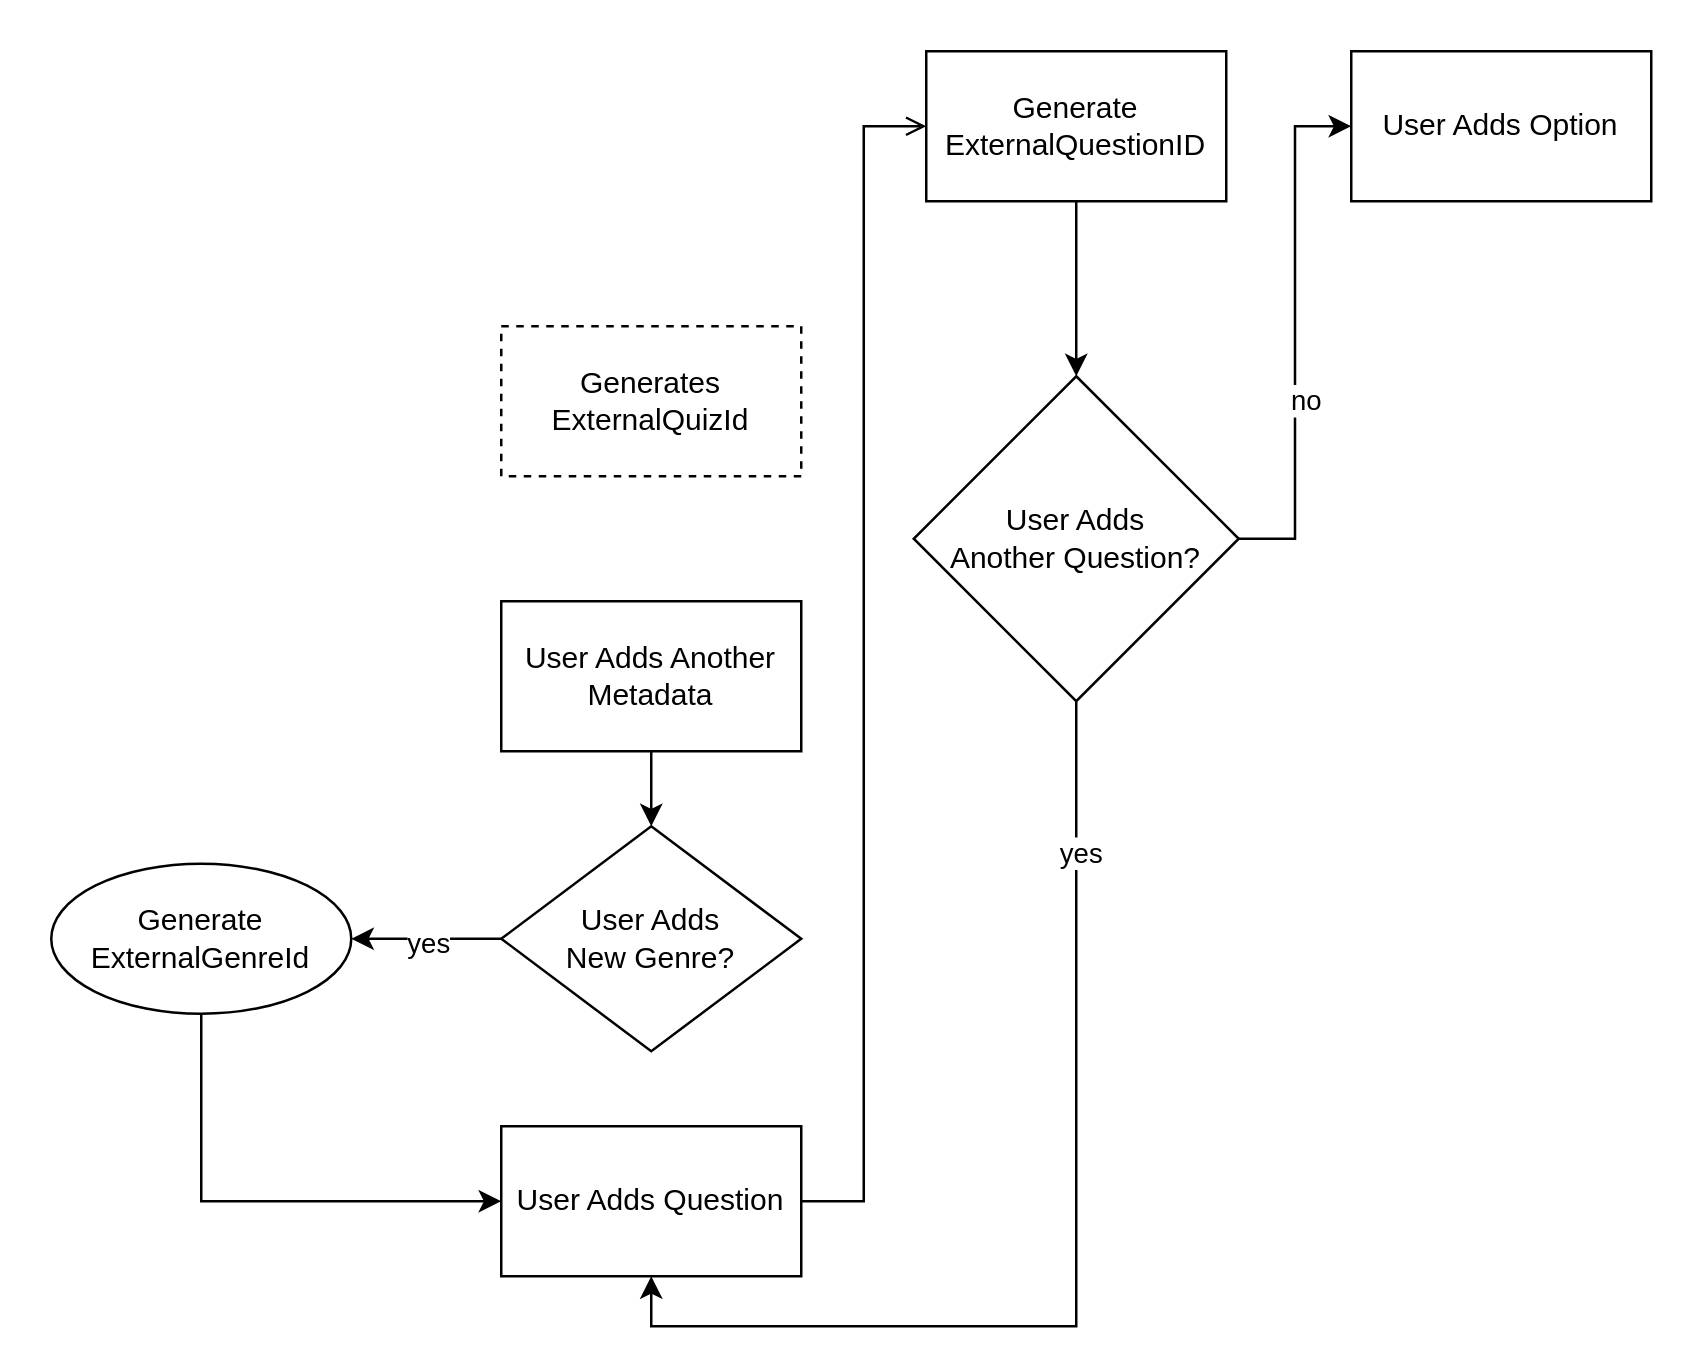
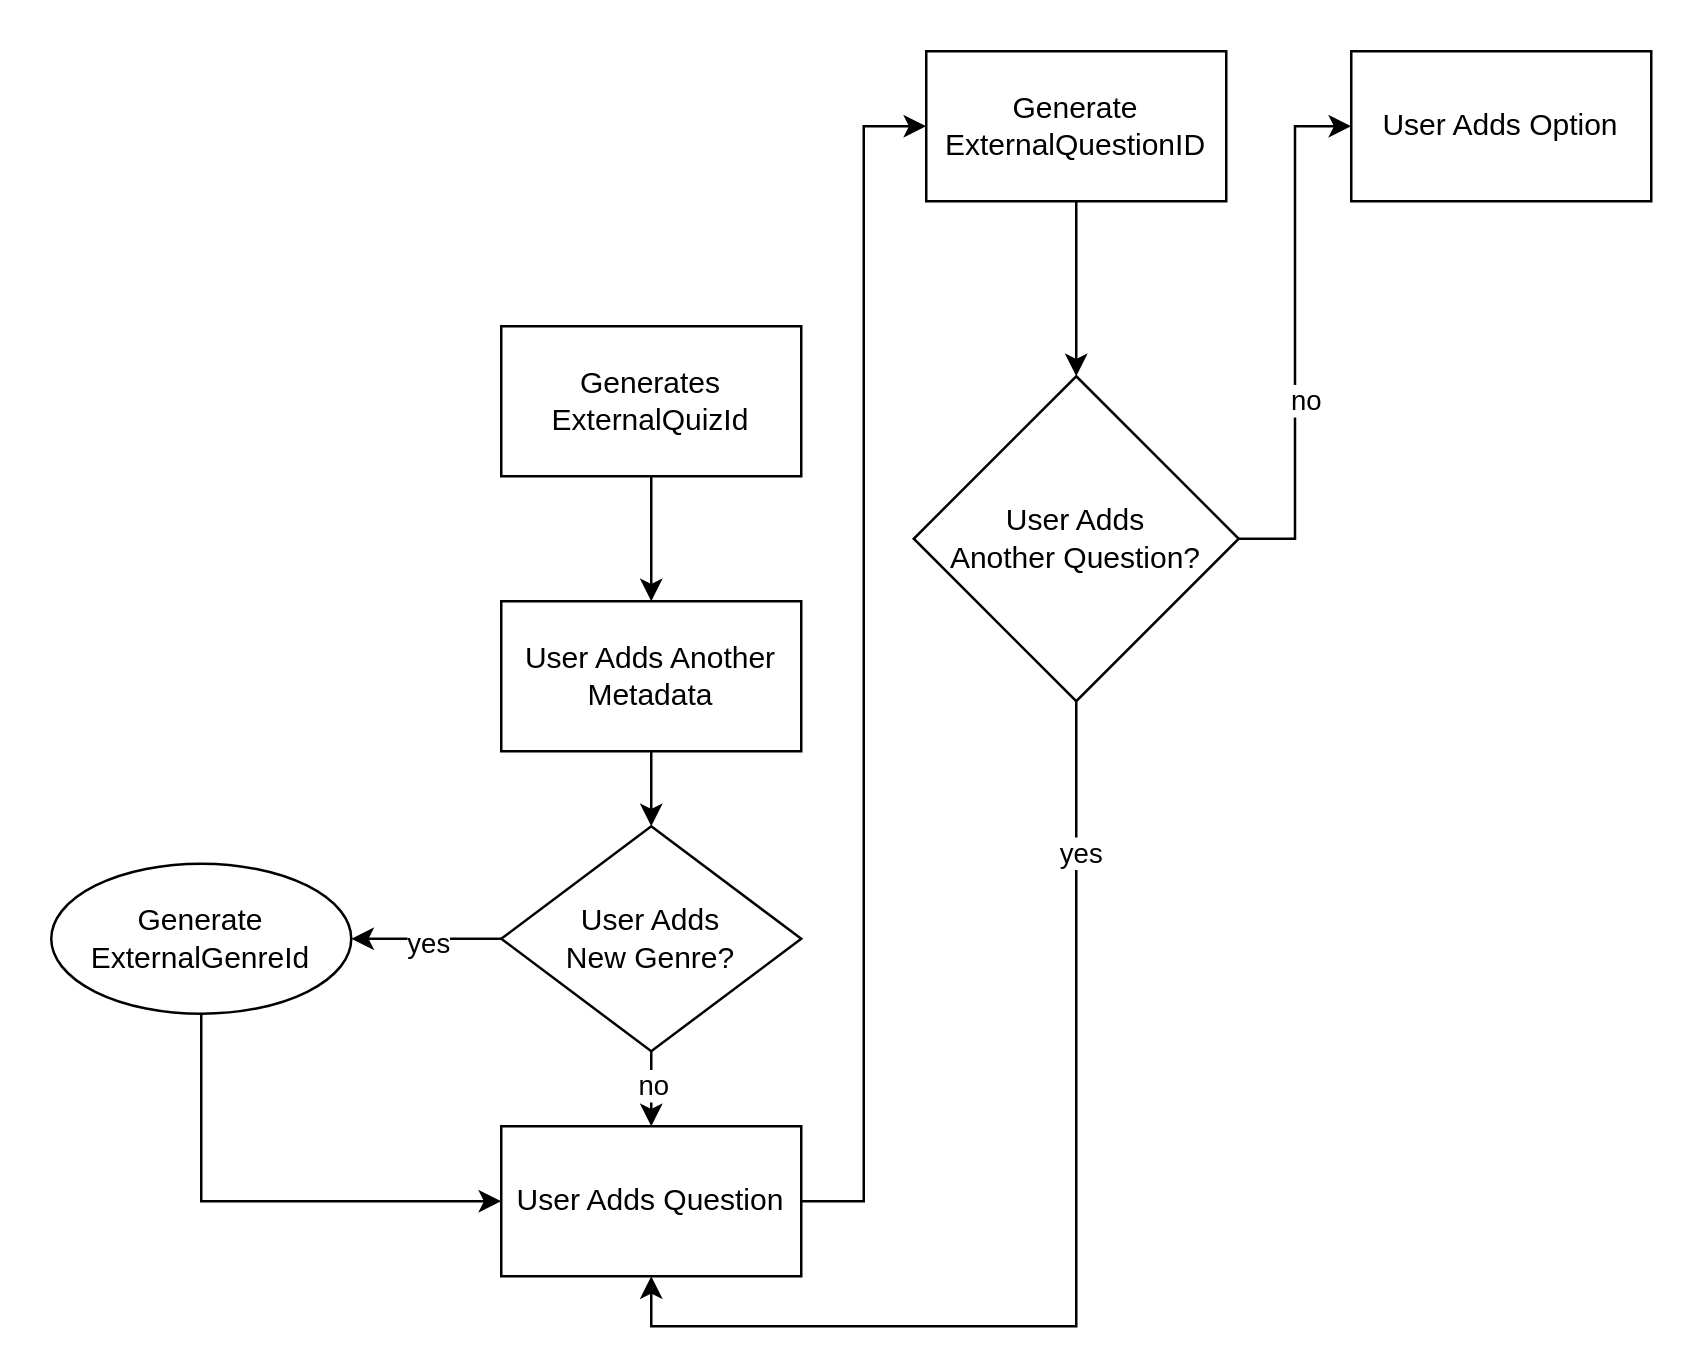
edge "User Adds Question" -> "Generate ExternalQuestionID": arrowhead open -> classic
node "Generates ExternalQuizId": style dashed -> solid
edge "Generates ExternalQuizId" -> "User Adds Another Metadata": added
edge "User Adds New Genre?" -> "User Adds Question": added, label "no"
